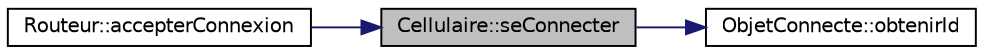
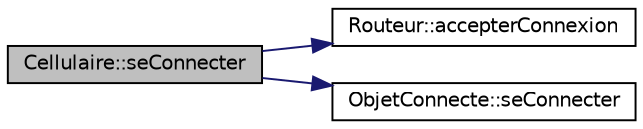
edge "Routeur::accepterConnexion" -> "Cellulaire::seConnecter": reversed
node "ObjetConnecte::obtenirId": label "ObjetConnecte::obtenirId" -> "ObjetConnecte::seConnecter"
